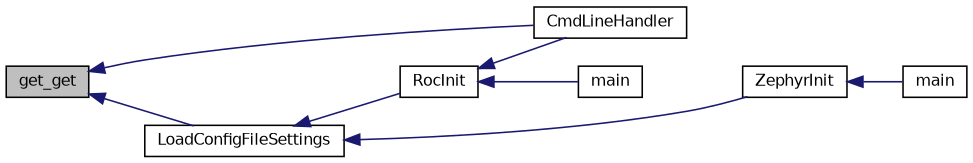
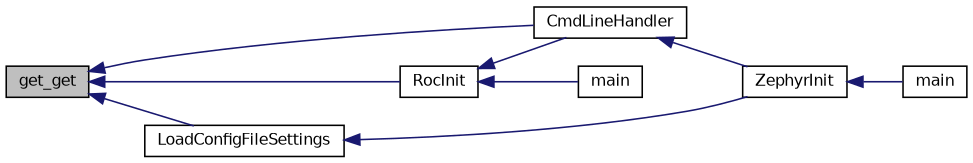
edge "ZephyrInit" -> "CmdLineHandler": added
edge "RocInit" -> "LoadConfigFileSettings": now "RocInit" -> "get_get"
